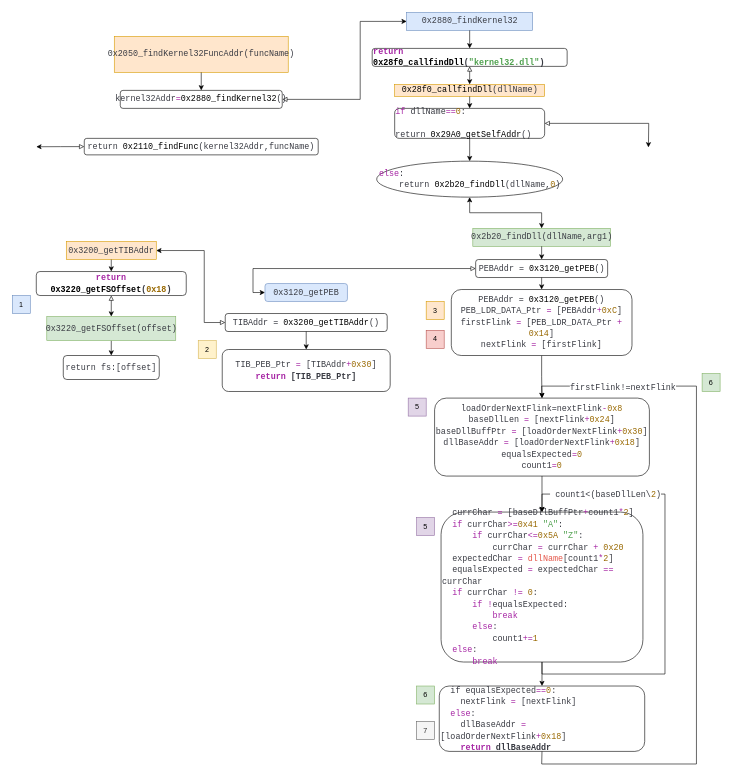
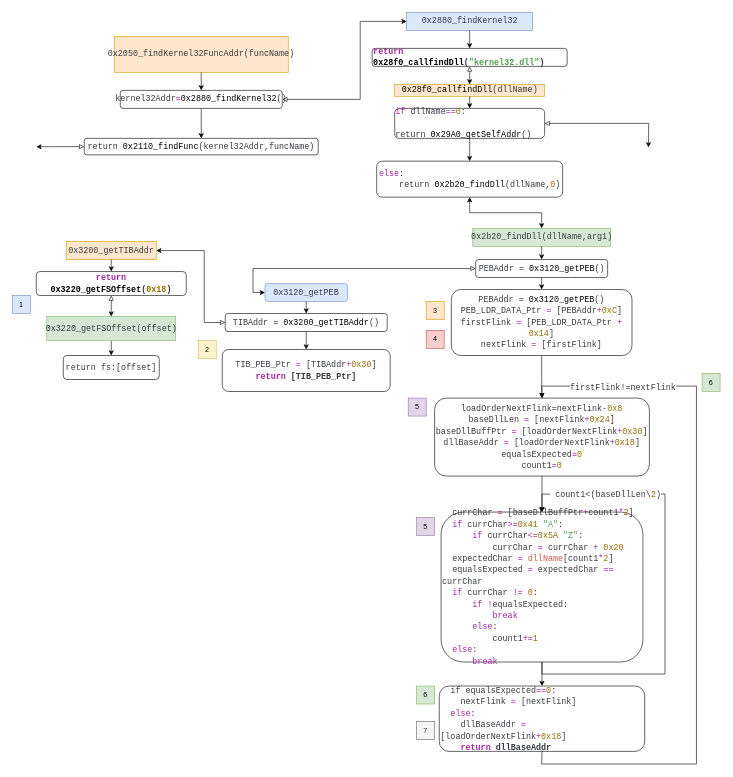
edge "kernel32Addr=0x2880_findKernel32()" -> "return 0x2110_findFunc(kernel32Addr,funcName)": added
node "else: return 0x2b20_findDll(dllName,0)": shape ellipse -> rounded rectangle
edge "0x3120_getPEB" -> "TIBAddr = 0x3200_getTIBAddr()": added
